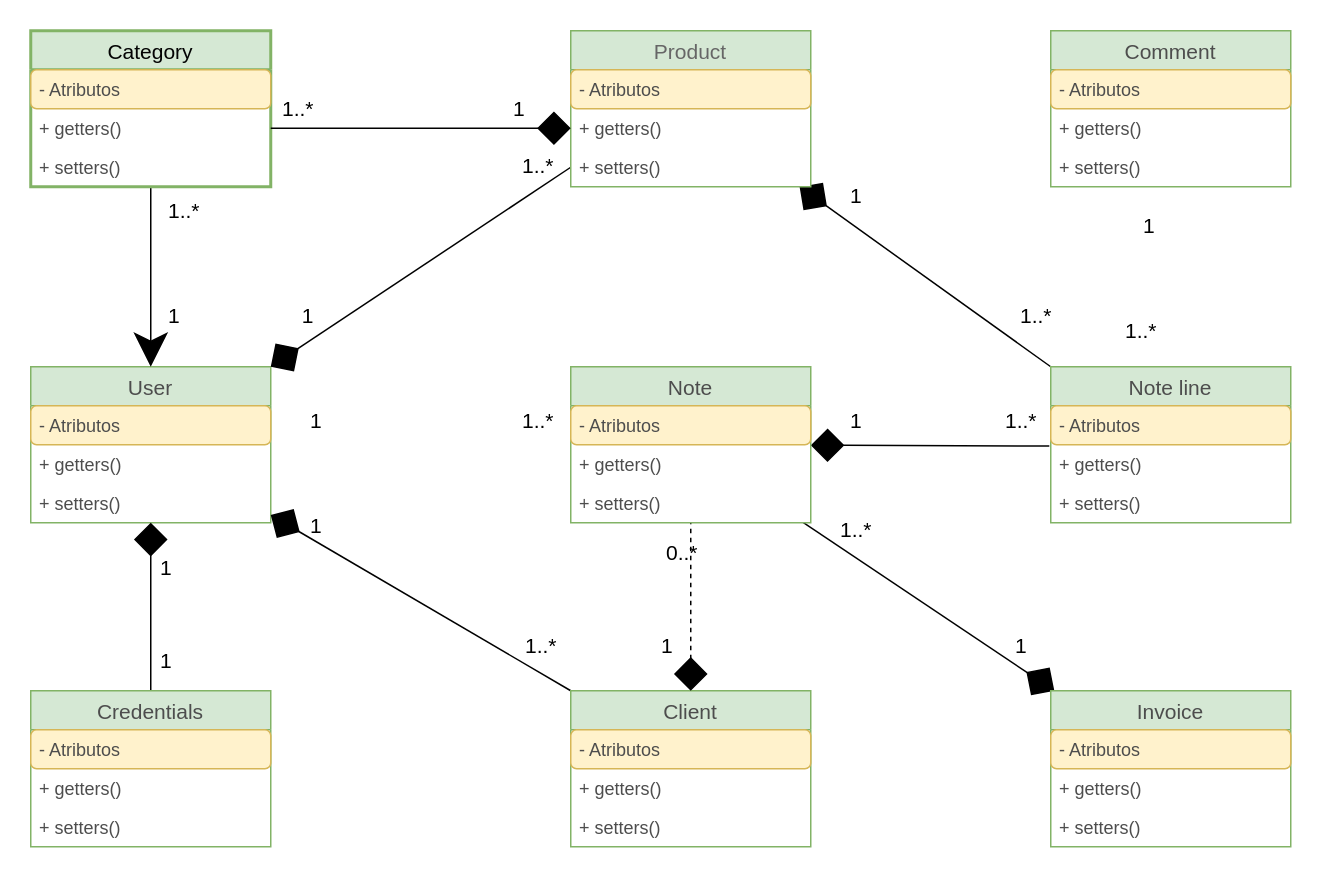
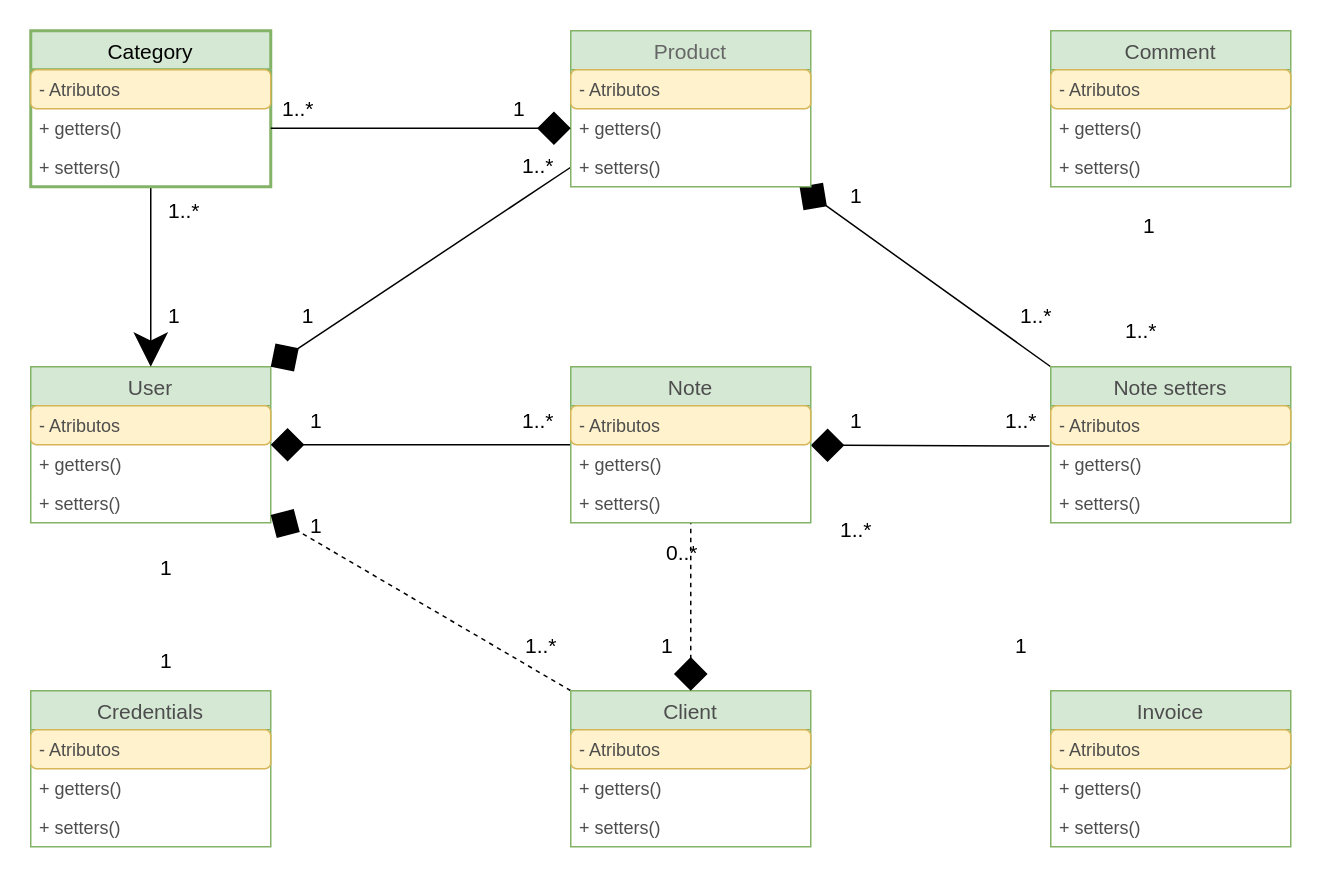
node "Note line": label "Note line" -> "Note setters"
edge "Note" -> "User": added
edge "Note" -> "Invoice": removed
edge "Client" -> "User": style solid -> dashed
edge "Credentials" -> "User": removed
